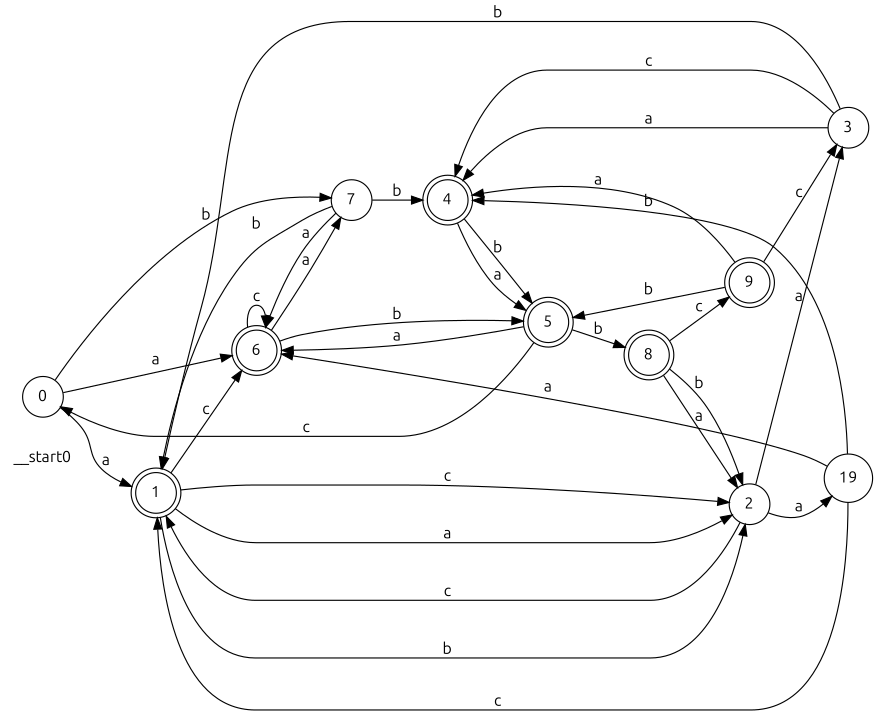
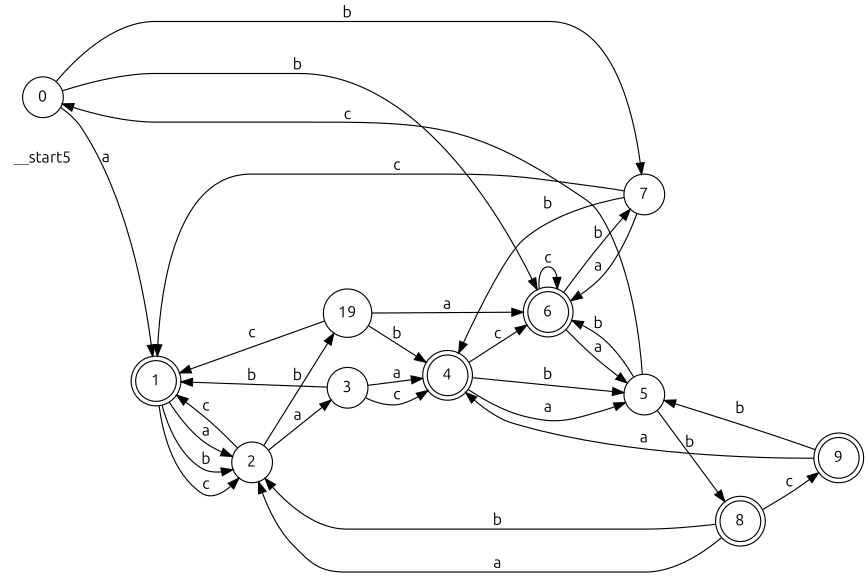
edge "9" -> "3": removed, label "c"
edge "7" -> "1": label "b" -> "c"
edge "6" -> "7": label "a" -> "b"
edge "6" -> "5": label "b" -> "a"
node "5": shape doublecircle -> circle
edge "5" -> "6": label "a" -> "b"
edge "0" -> "6": label "a" -> "b"
edge "1" -> "6": now "4" -> "6"
node "__start0": label "__start0" -> "__start5"
edge "2" -> "19": label "a" -> "b"
